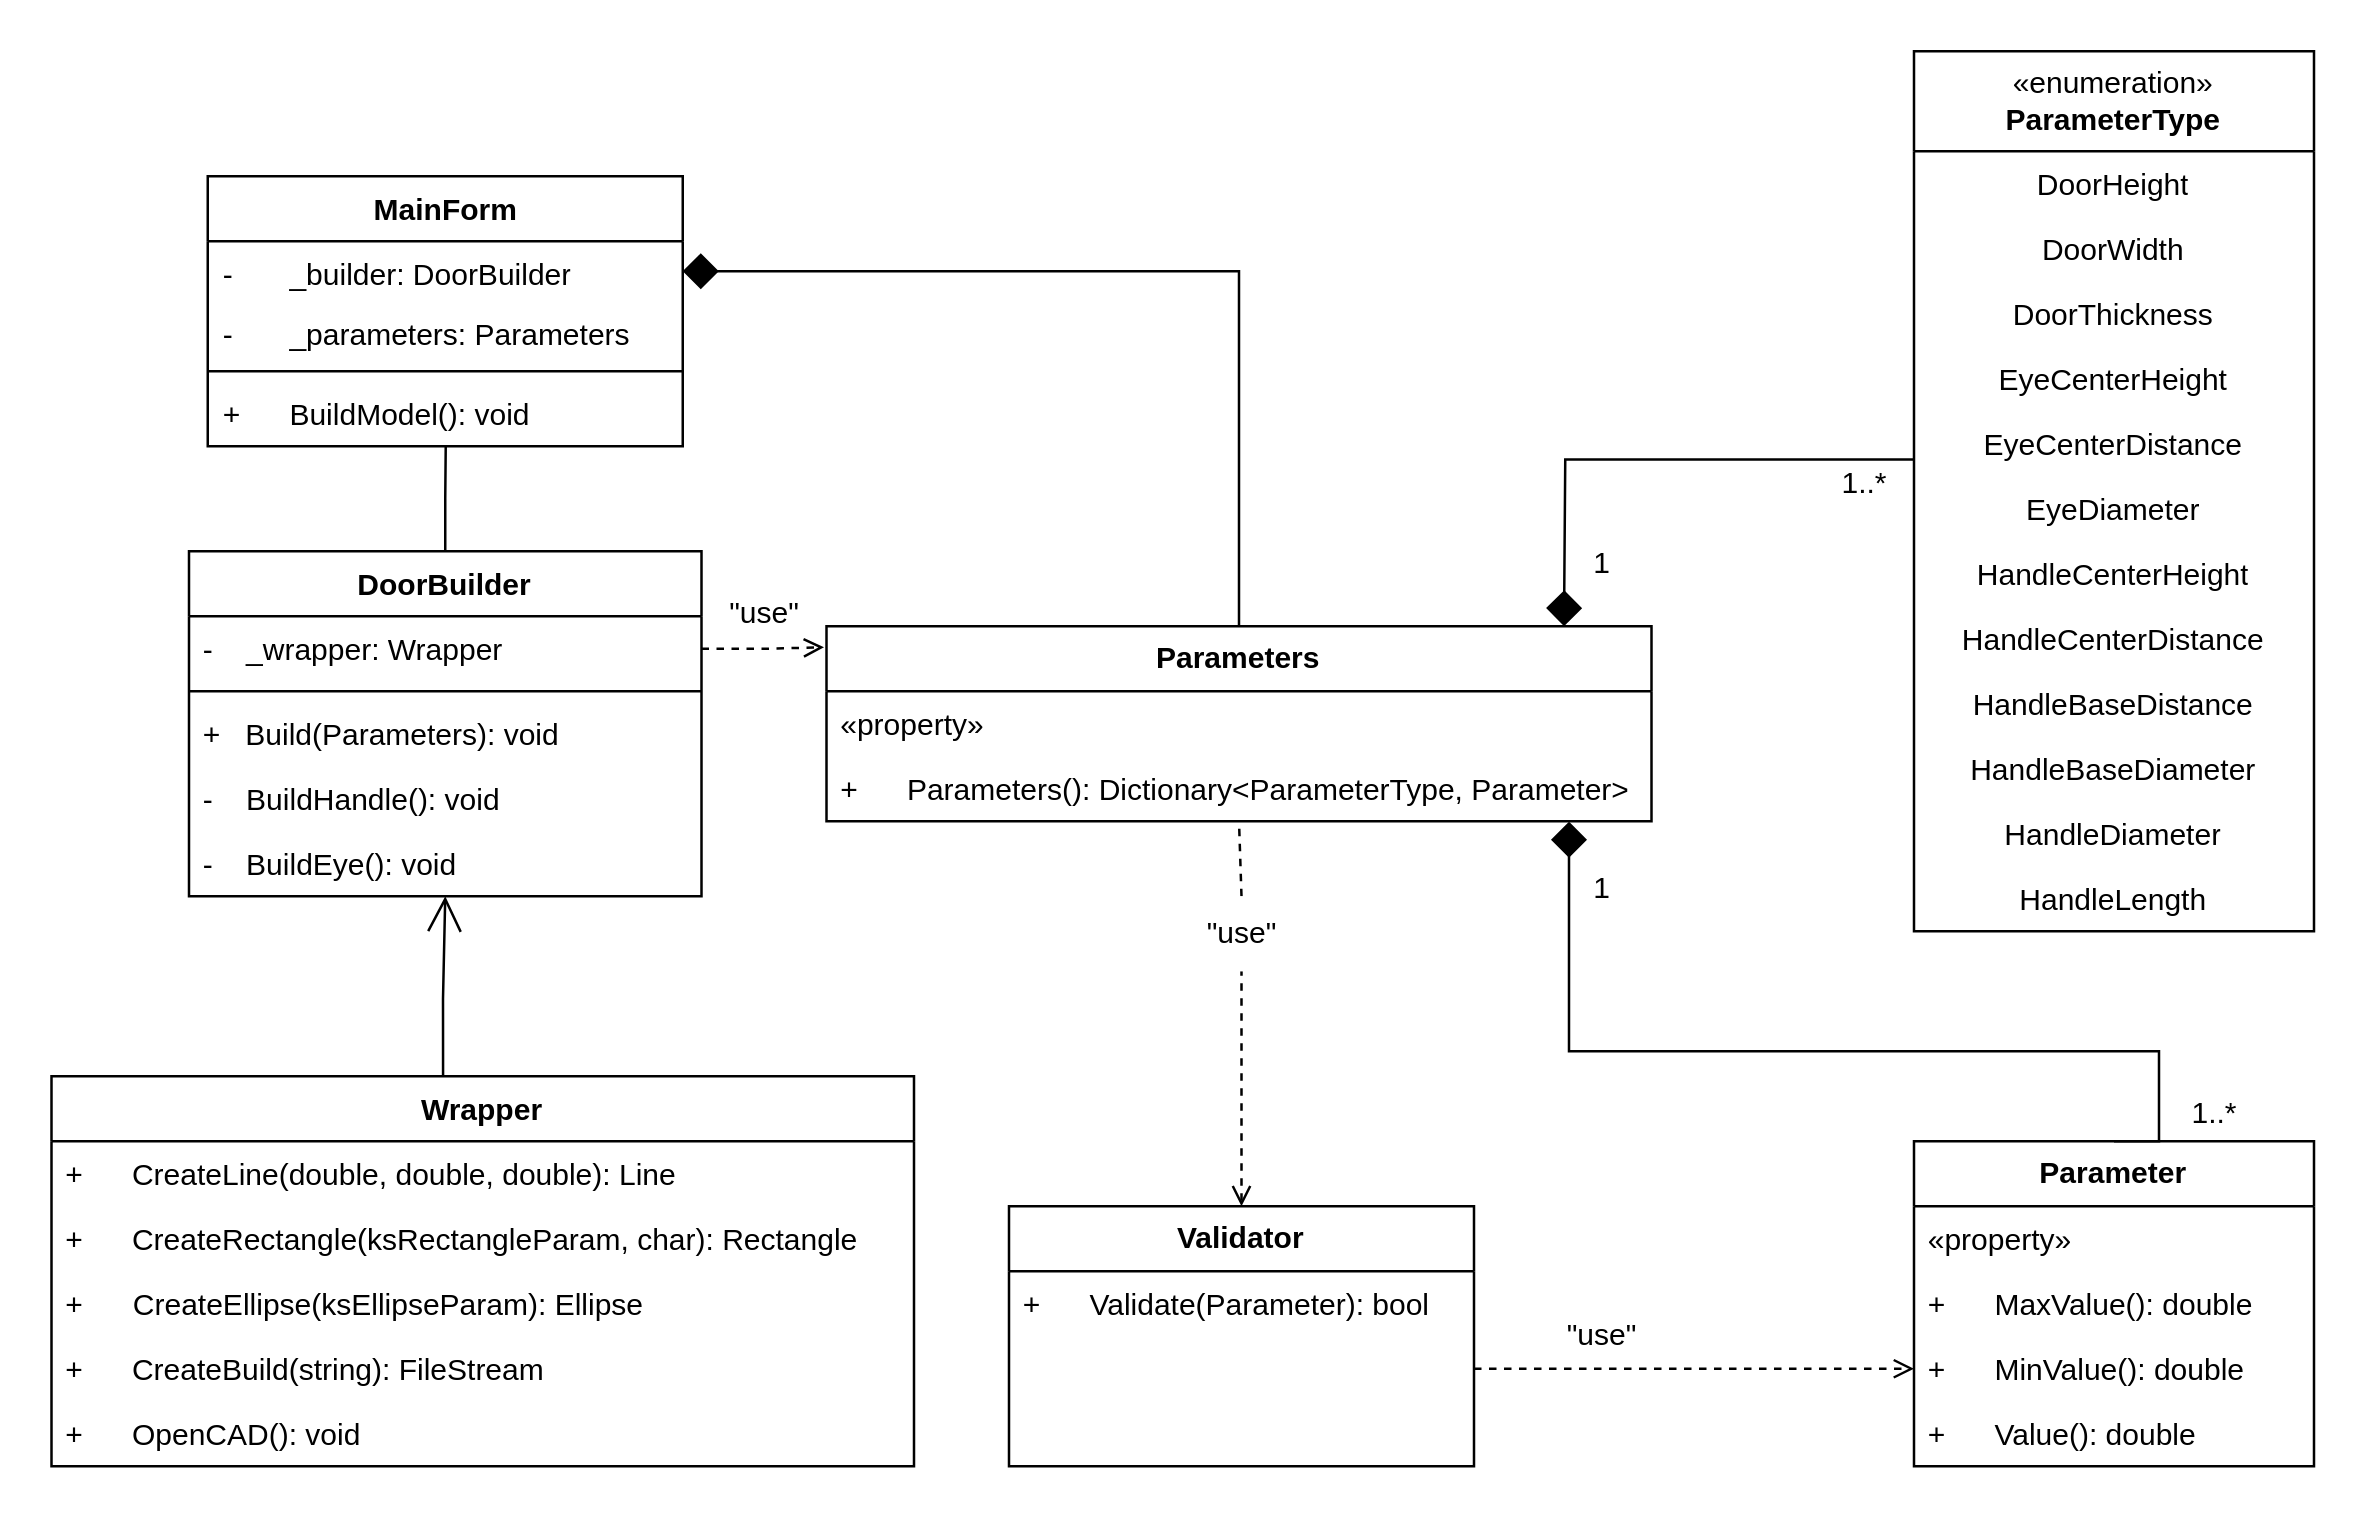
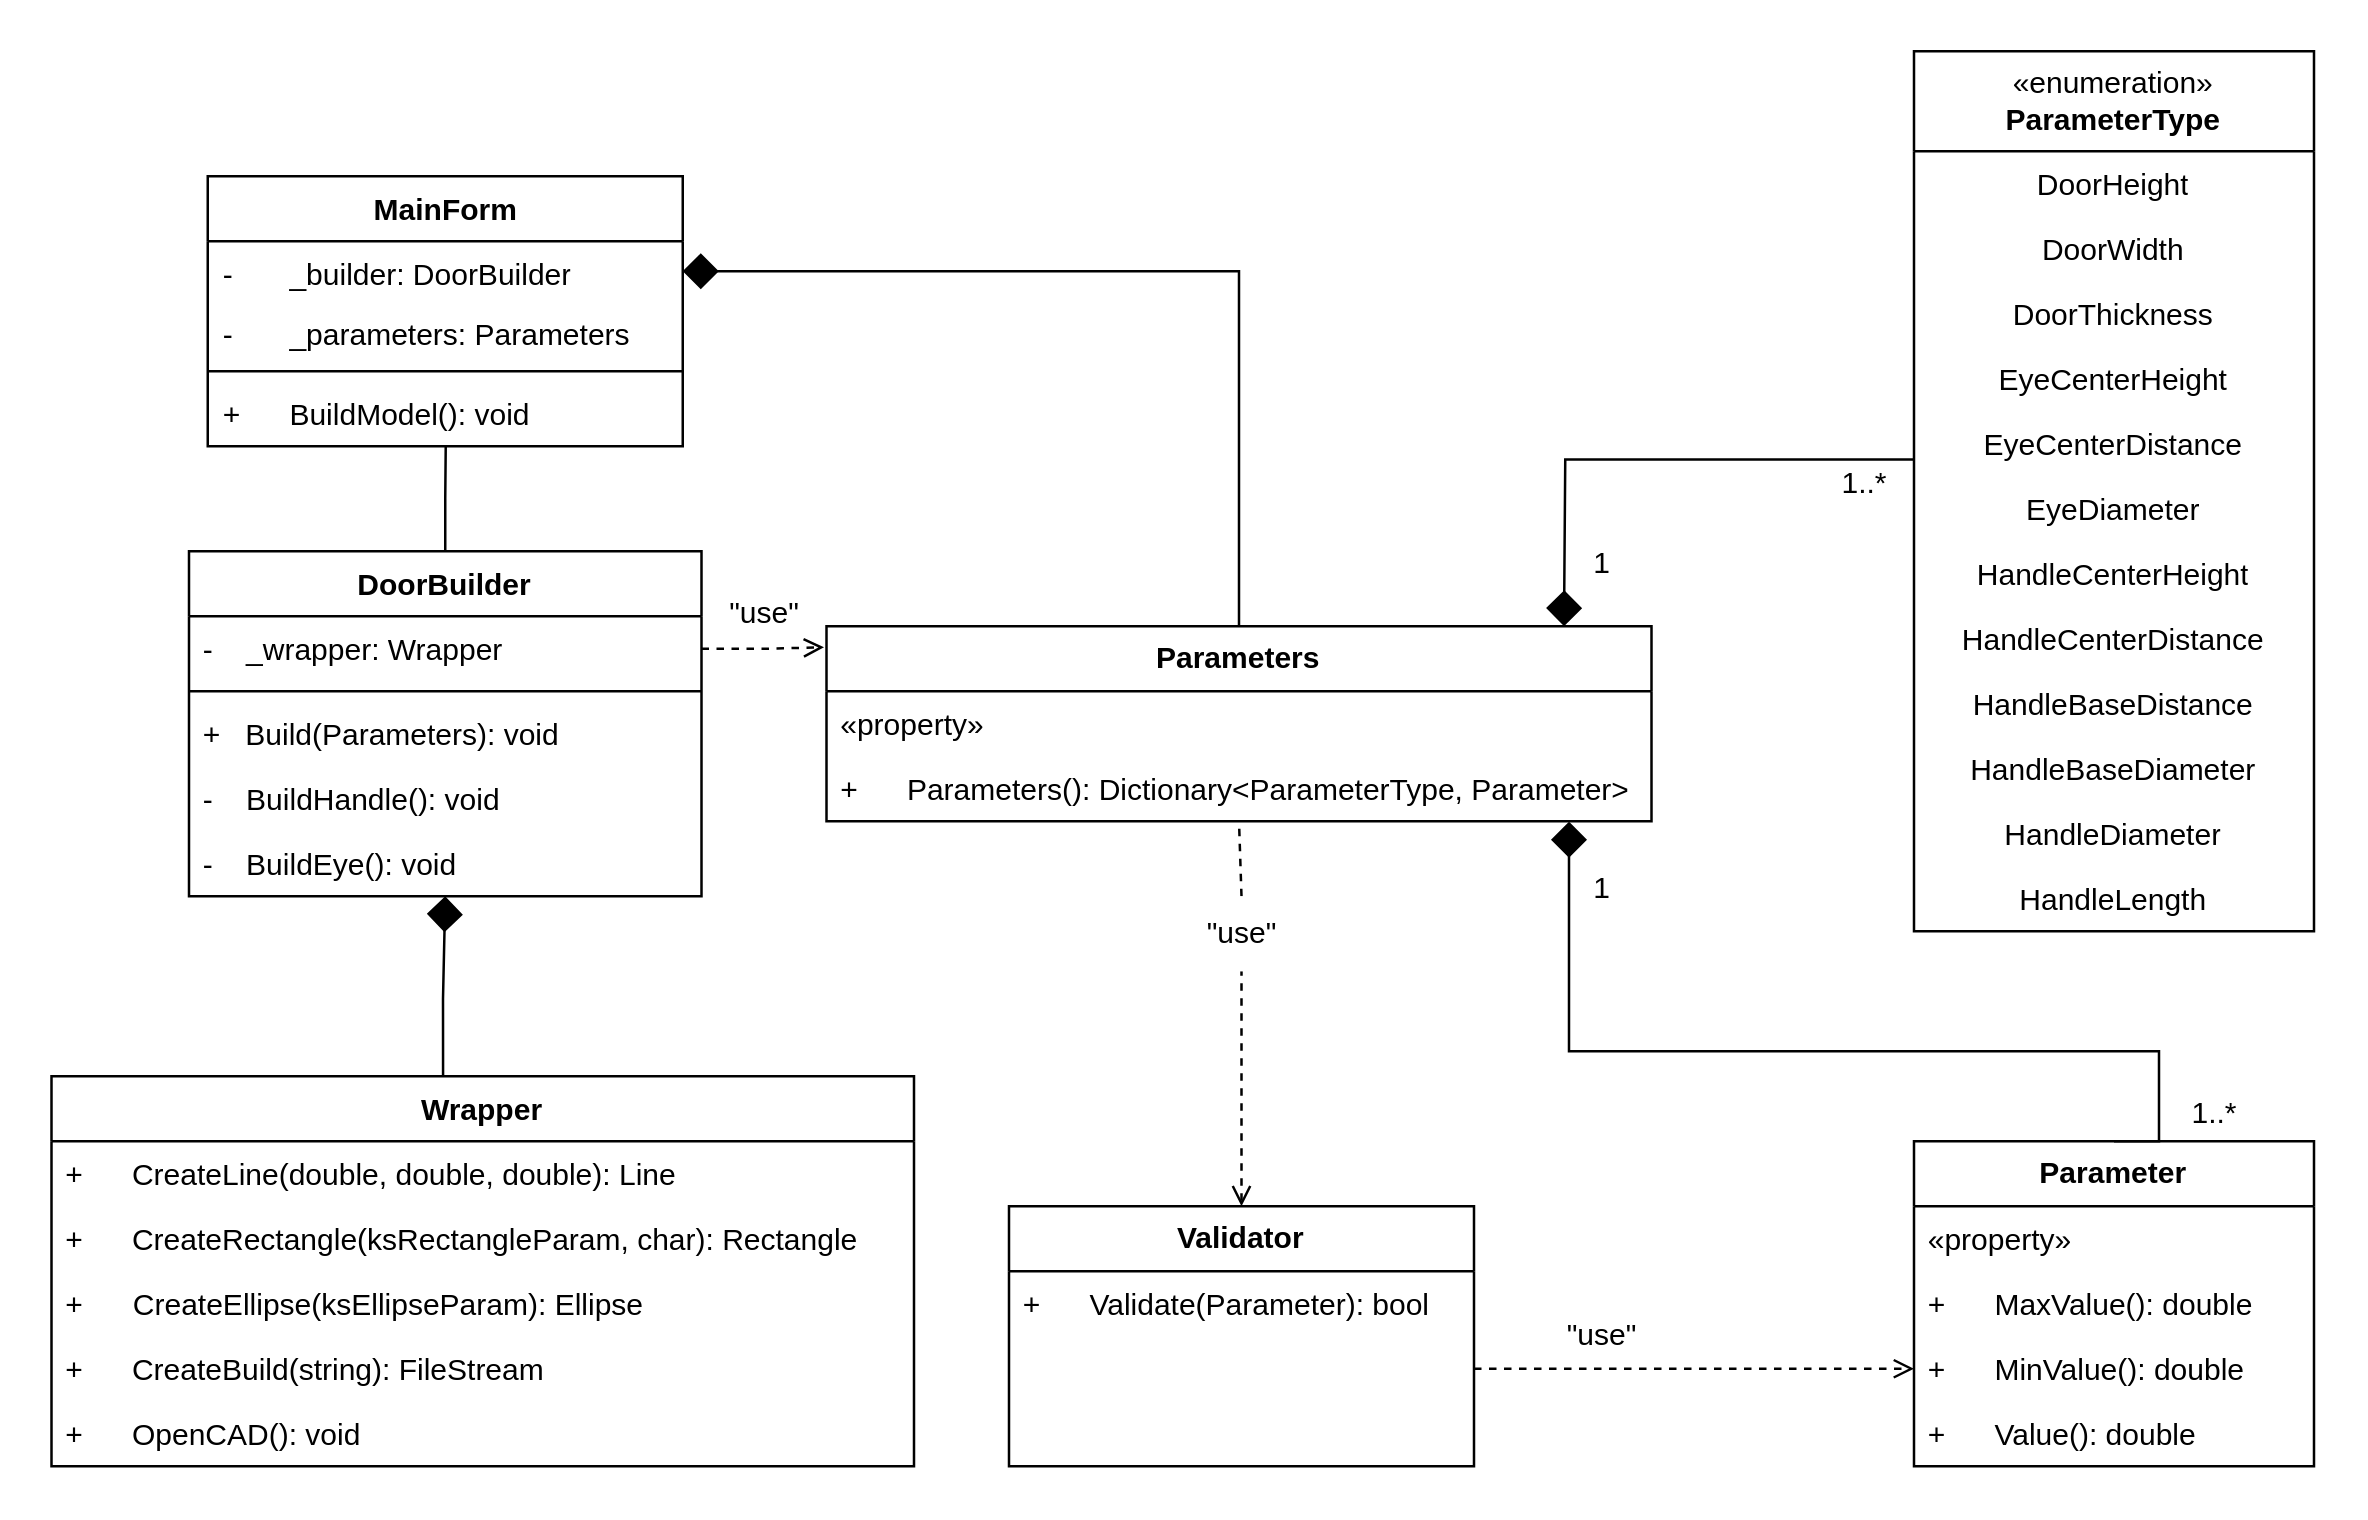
edge "Wrapper" -> "DoorBuilder": arrowhead open -> diamond
